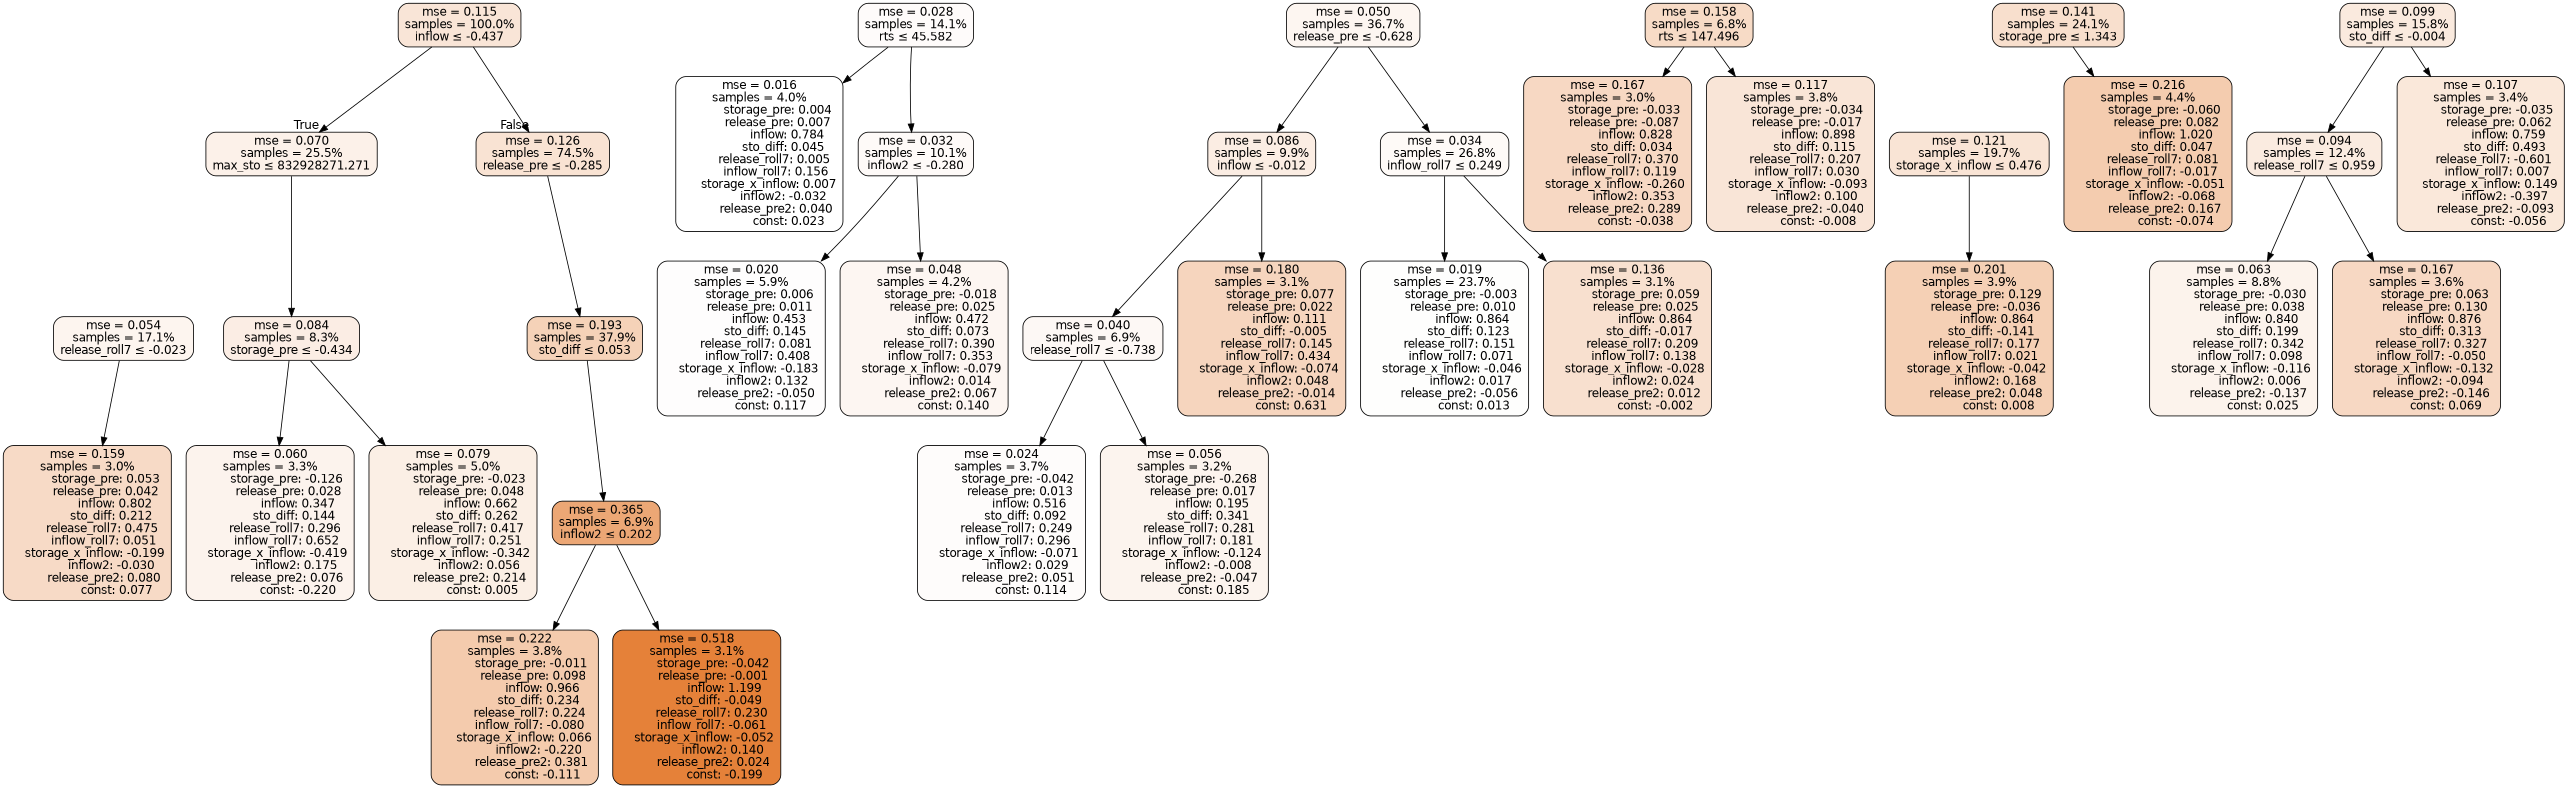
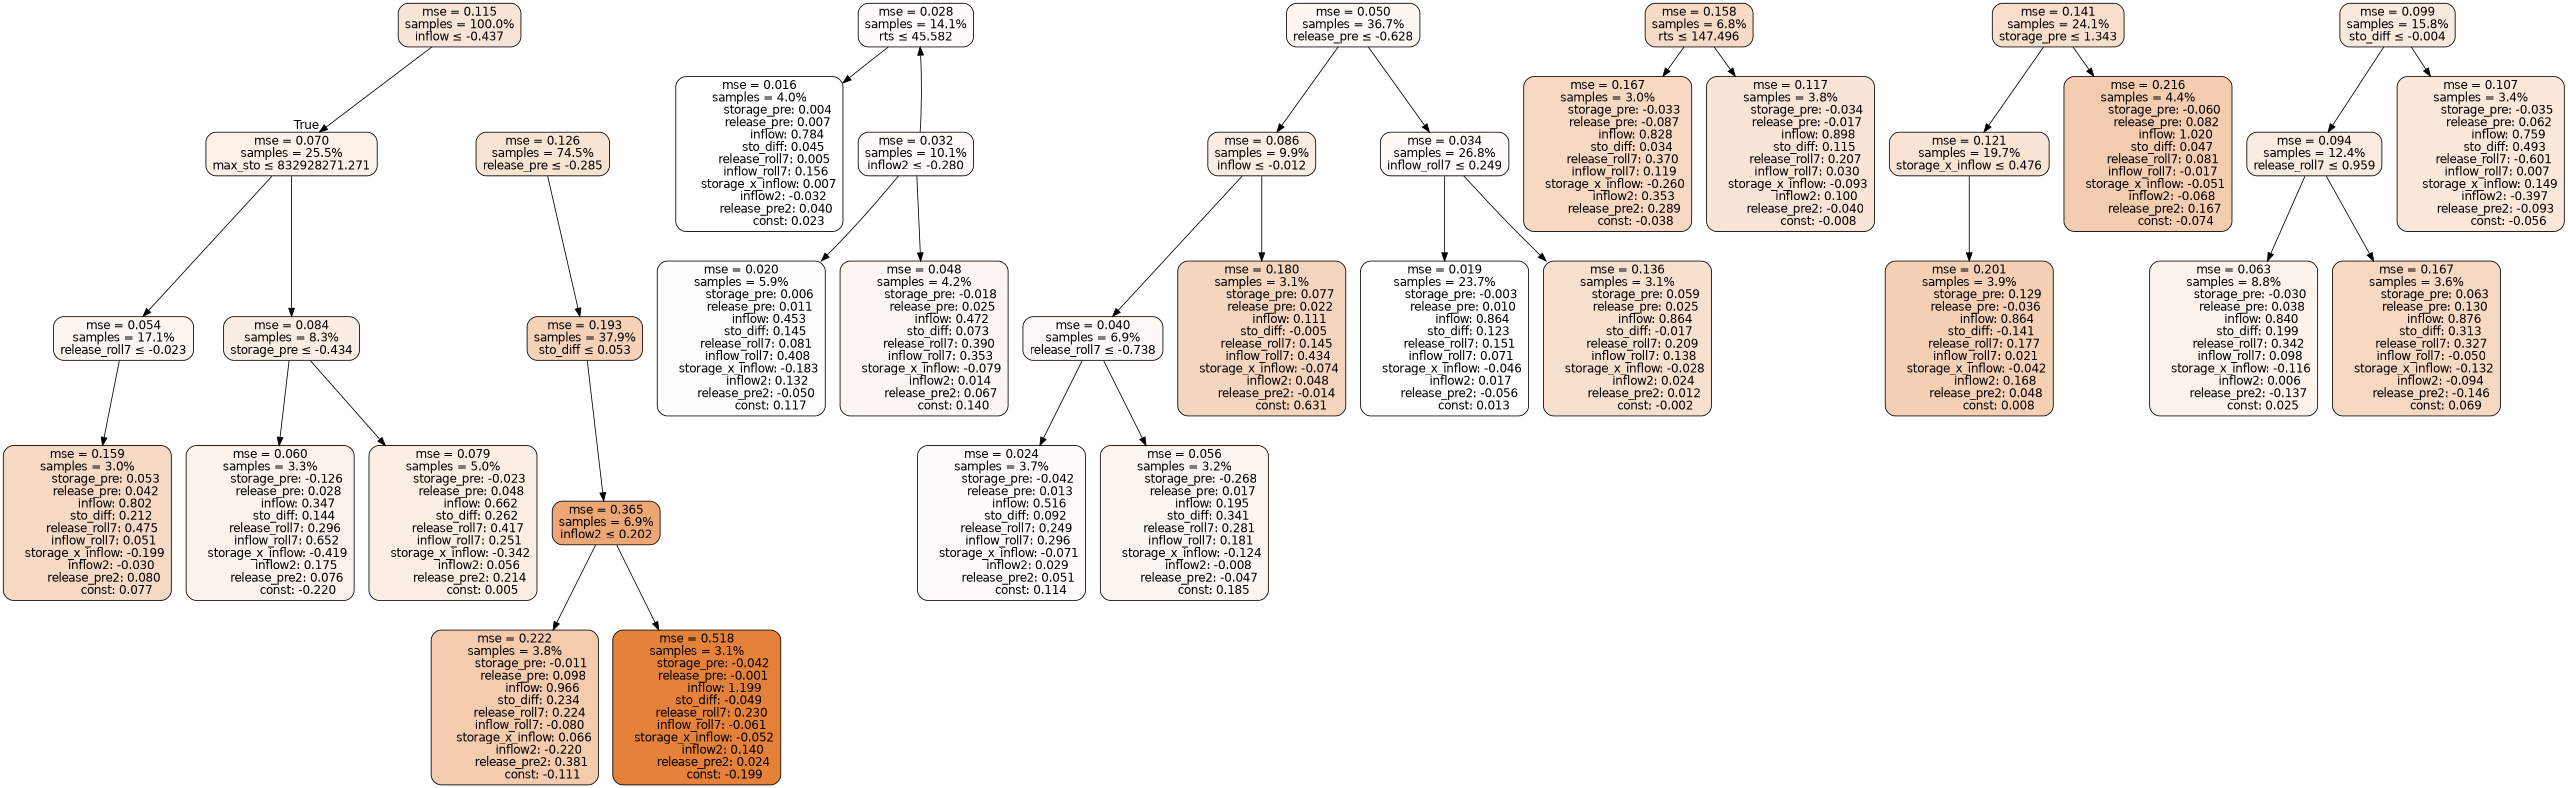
edge "mse = 0.028 samples = 14.1% rts ≤ 45.582" -> "mse = 0.032 samples = 10.1% inflow2 ≤ -0.280": reversed
edge "mse = 0.115 samples = 100.0% inflow ≤ -0.437" -> "mse = 0.126 samples = 74.5% release_pre ≤ -0.285": removed
edge "mse = 0.141 samples = 24.1% storage_pre ≤ 1.343" -> "mse = 0.121 samples = 19.7% storage_x_inflow ≤ 0.476": added
edge "mse = 0.070 samples = 25.5% max_sto ≤ 832928271.271" -> "mse = 0.054 samples = 17.1% release_roll7 ≤ -0.023": added
